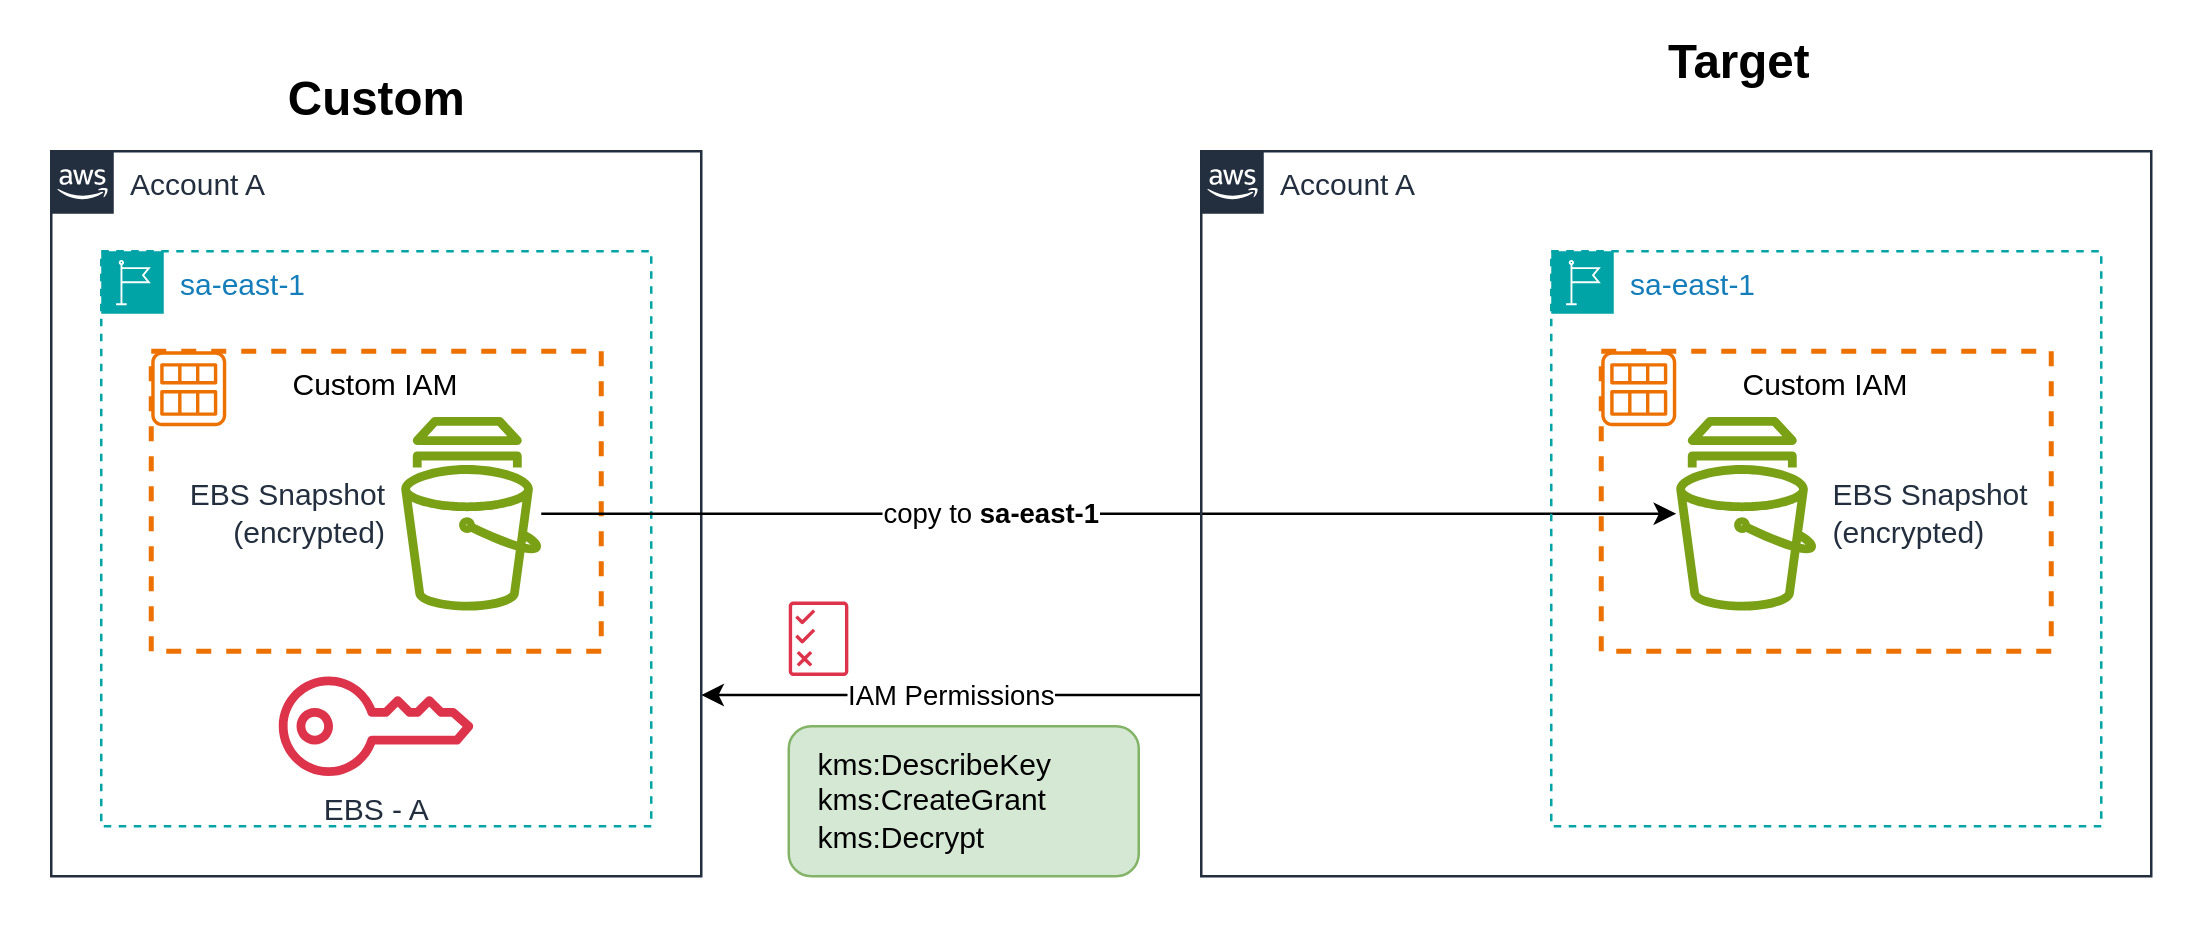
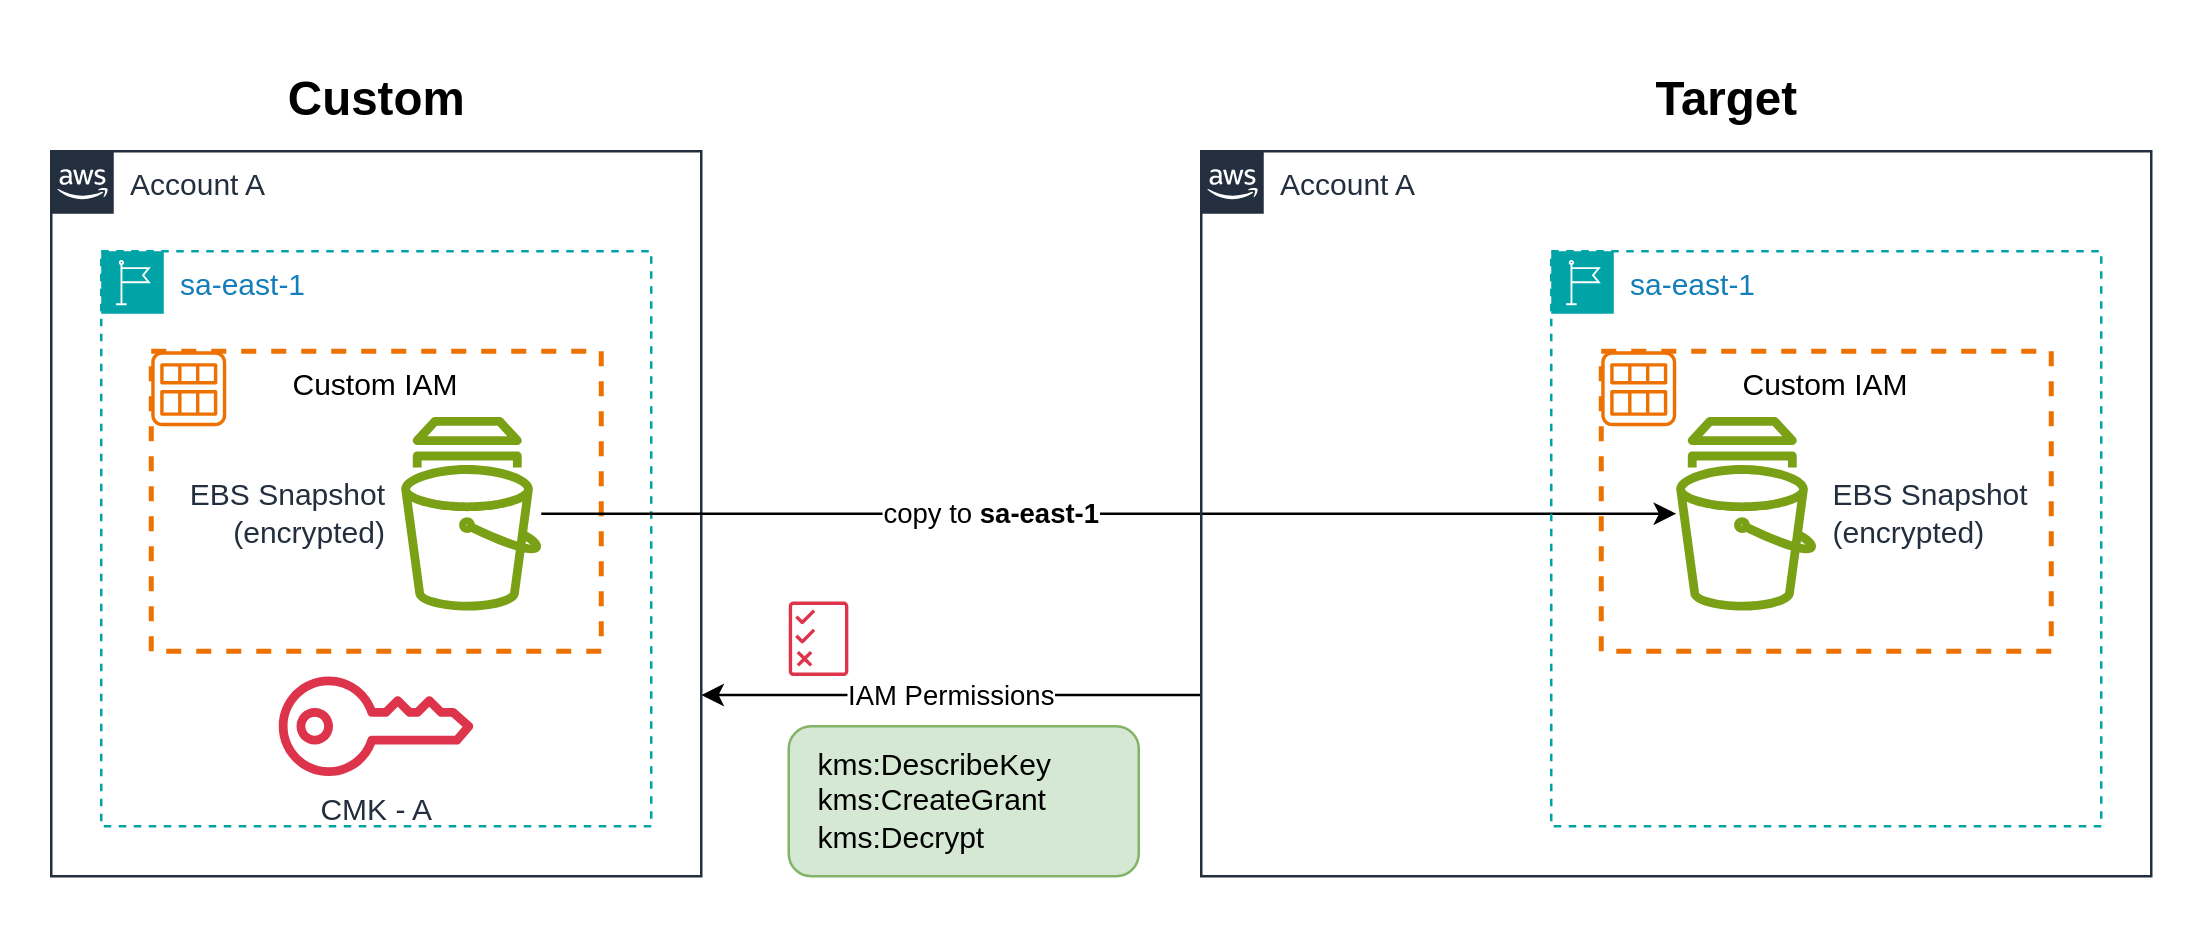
node "Target": moved (1739, 64) -> (1726, 101)
node "EBS - A": label "EBS - A" -> "CMK - A"
